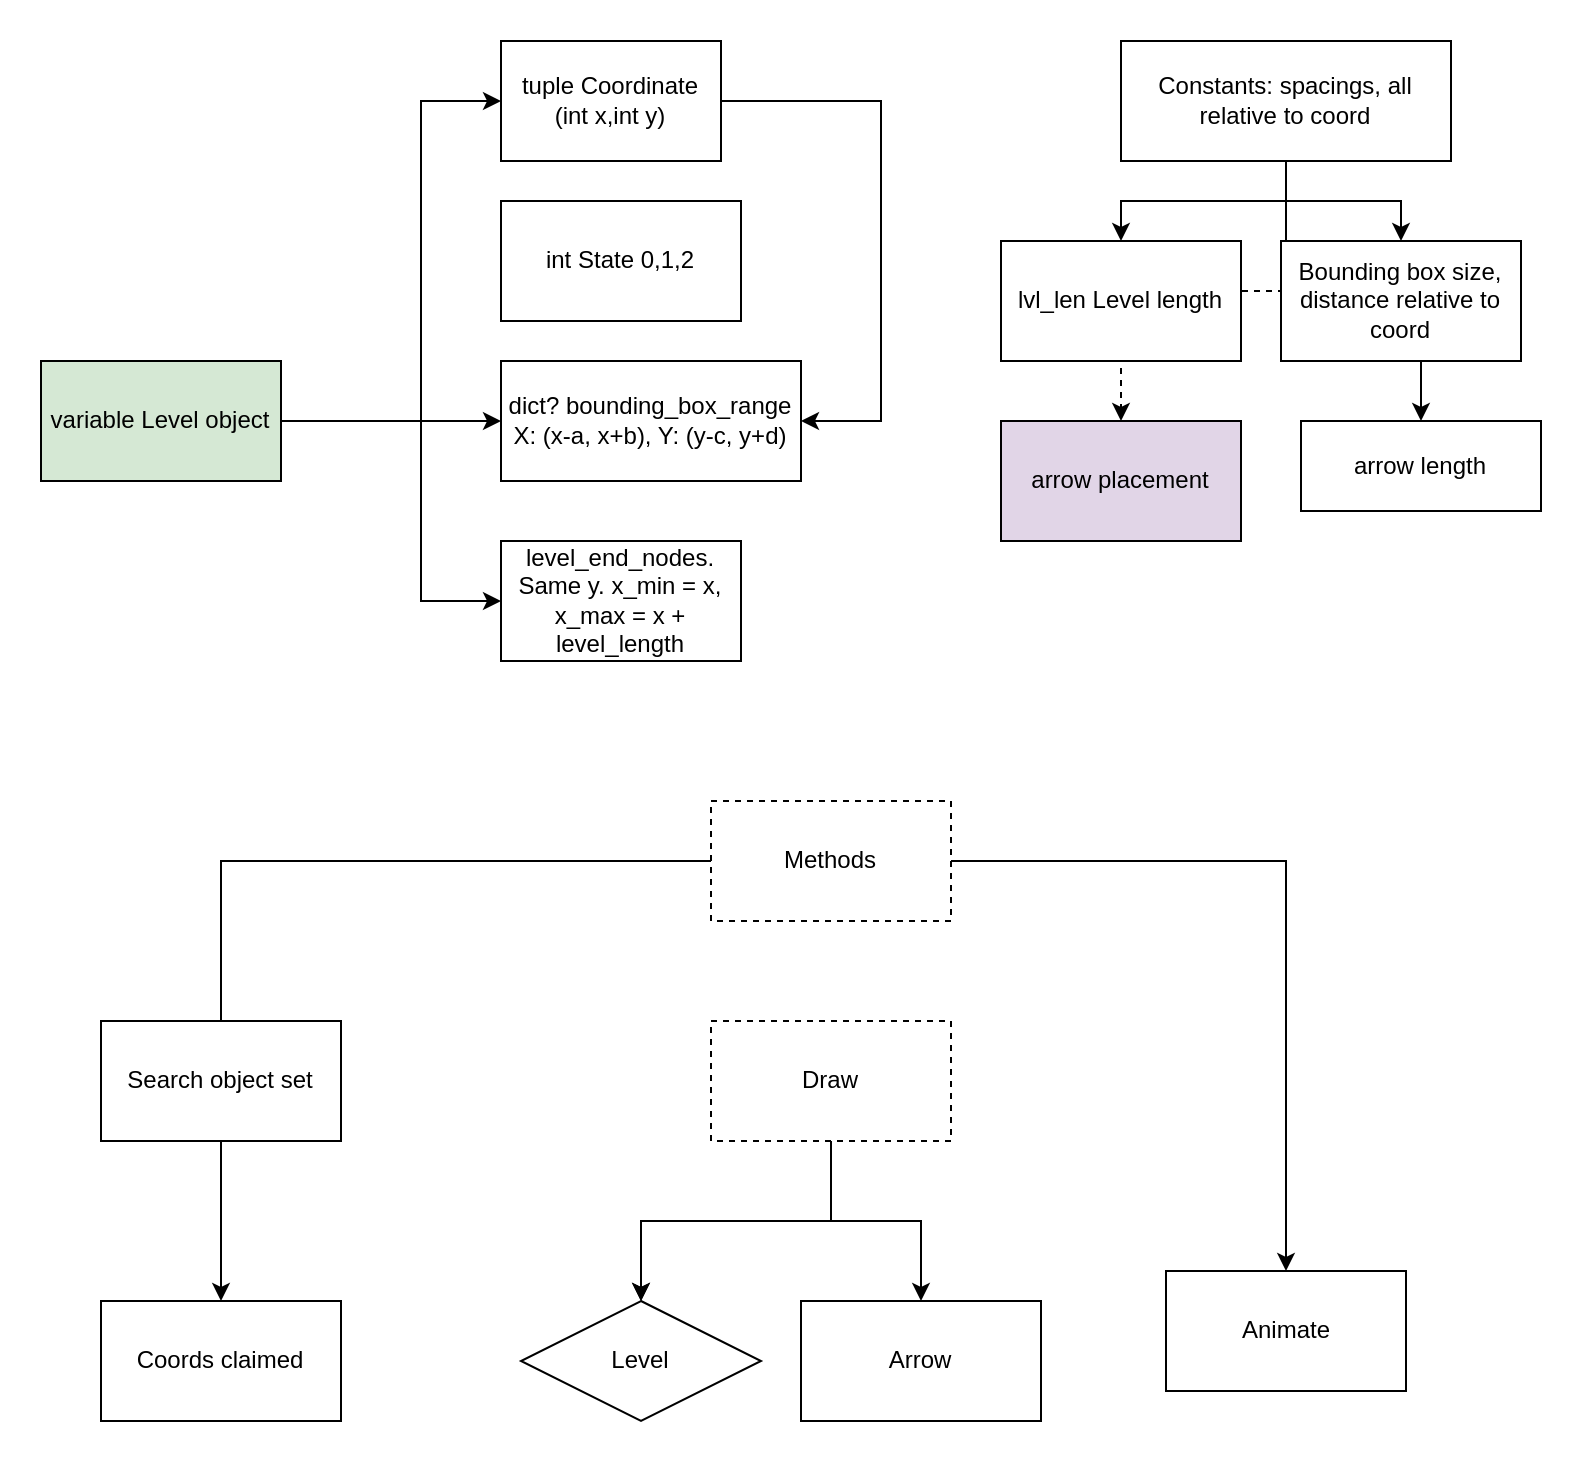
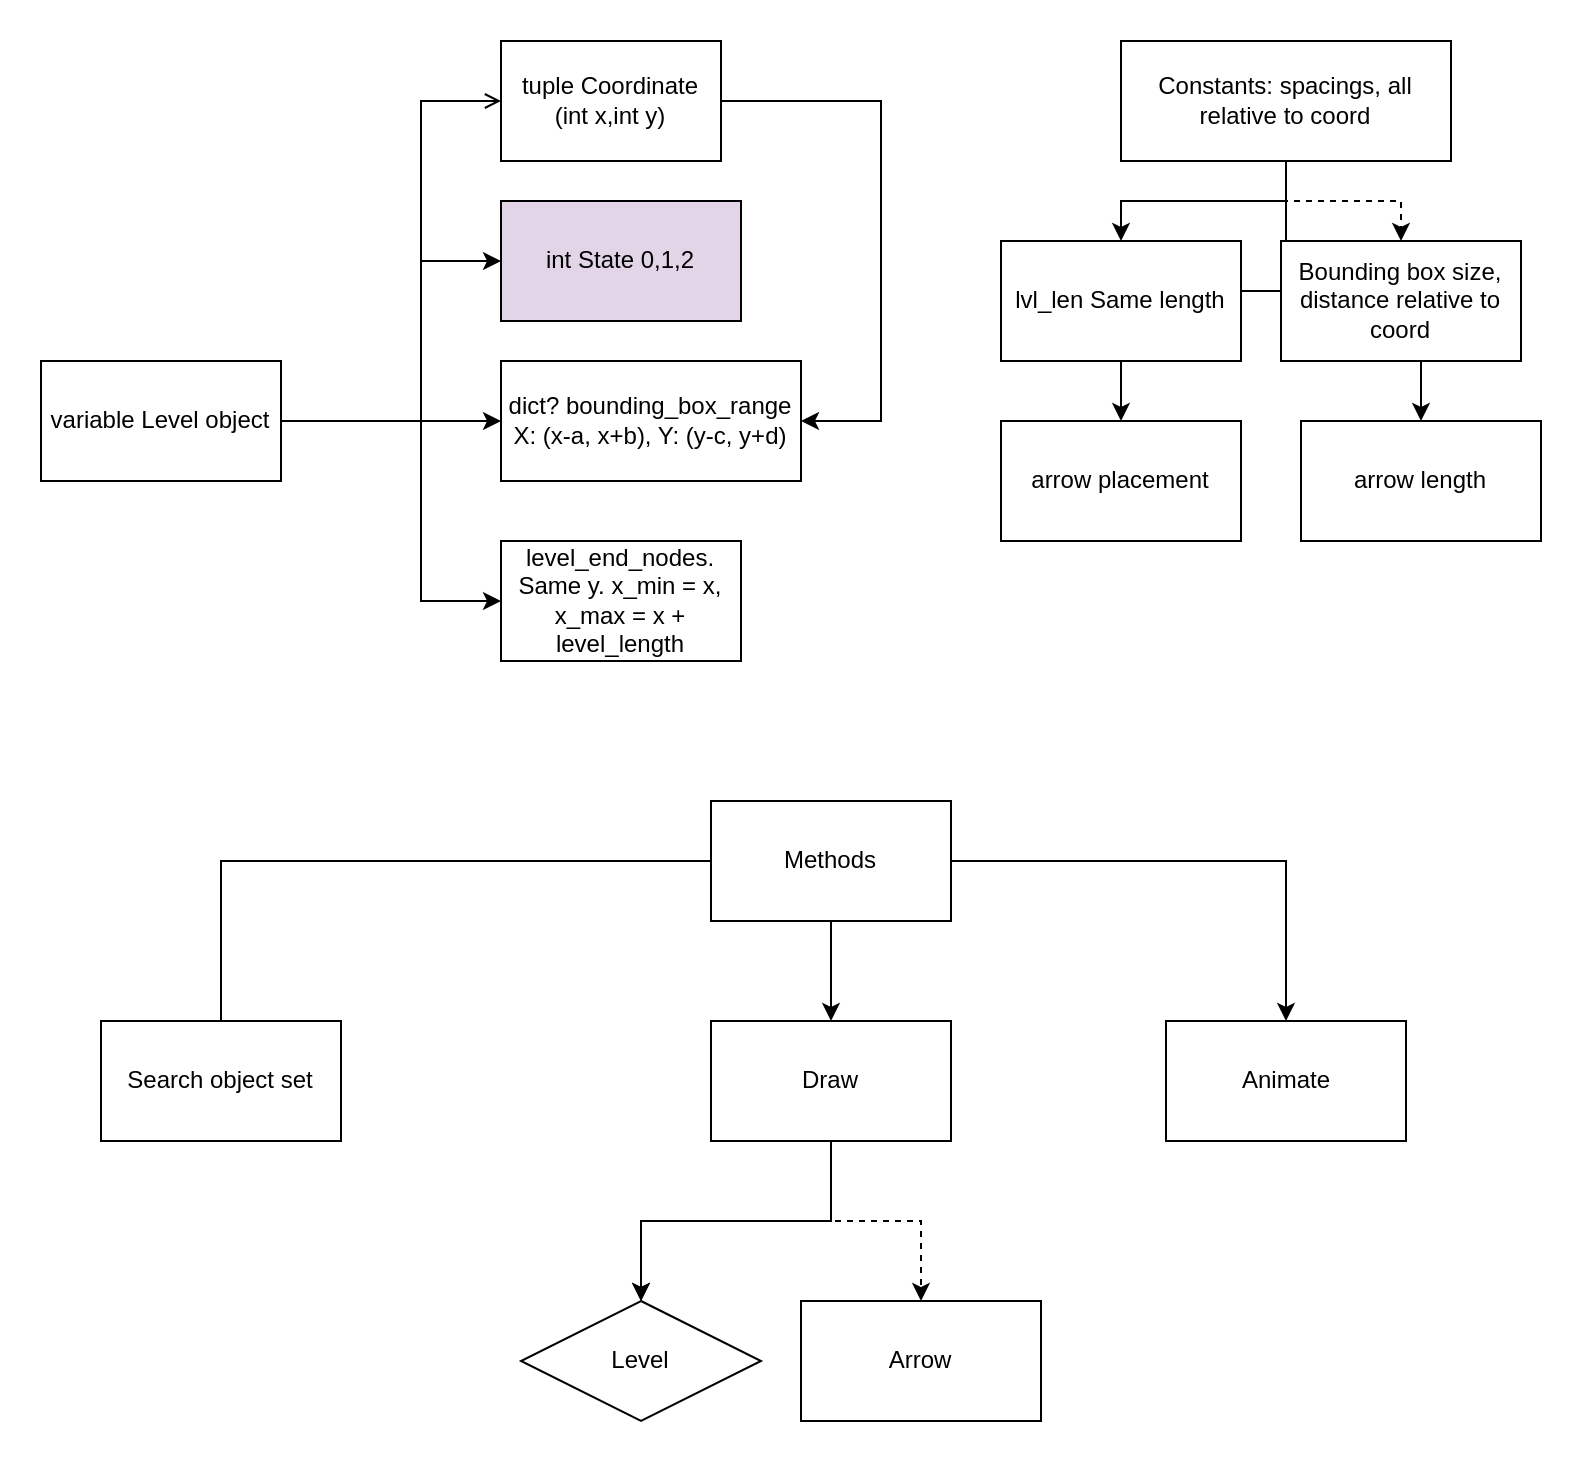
edge "variable Level object" -> "tuple Coordinate (int x,int y)": arrowhead classic -> open
edge "Constants: spacings, all relative to coord" -> "Bounding box size, distance relative to coord": style solid -> dashed
edge "variable Level object" -> "int State 0,1,2": added
node "int State 0,1,2": fillcolor #ffffff -> #e1d5e7
node "lvl_len Level length": label "lvl_len Level length" -> "lvl_len Same length"
edge "Constants: spacings, all relative to coord" -> "arrow placement": style dashed -> solid
node "variable Level object": fillcolor #d5e8d4 -> #ffffff
node "arrow length": size 240x90 -> 240x120
node "arrow placement": fillcolor #e1d5e7 -> #ffffff
node "Methods": style dashed -> solid
edge "Methods" -> "Draw": added
node "Draw": style dashed -> solid
edge "Search object set" -> "Coords claimed": removed
edge "Draw" -> "Arrow": style solid -> dashed
node "Animate": moved (1286, 1331) -> (1286, 1081)
node "Coords claimed": removed
